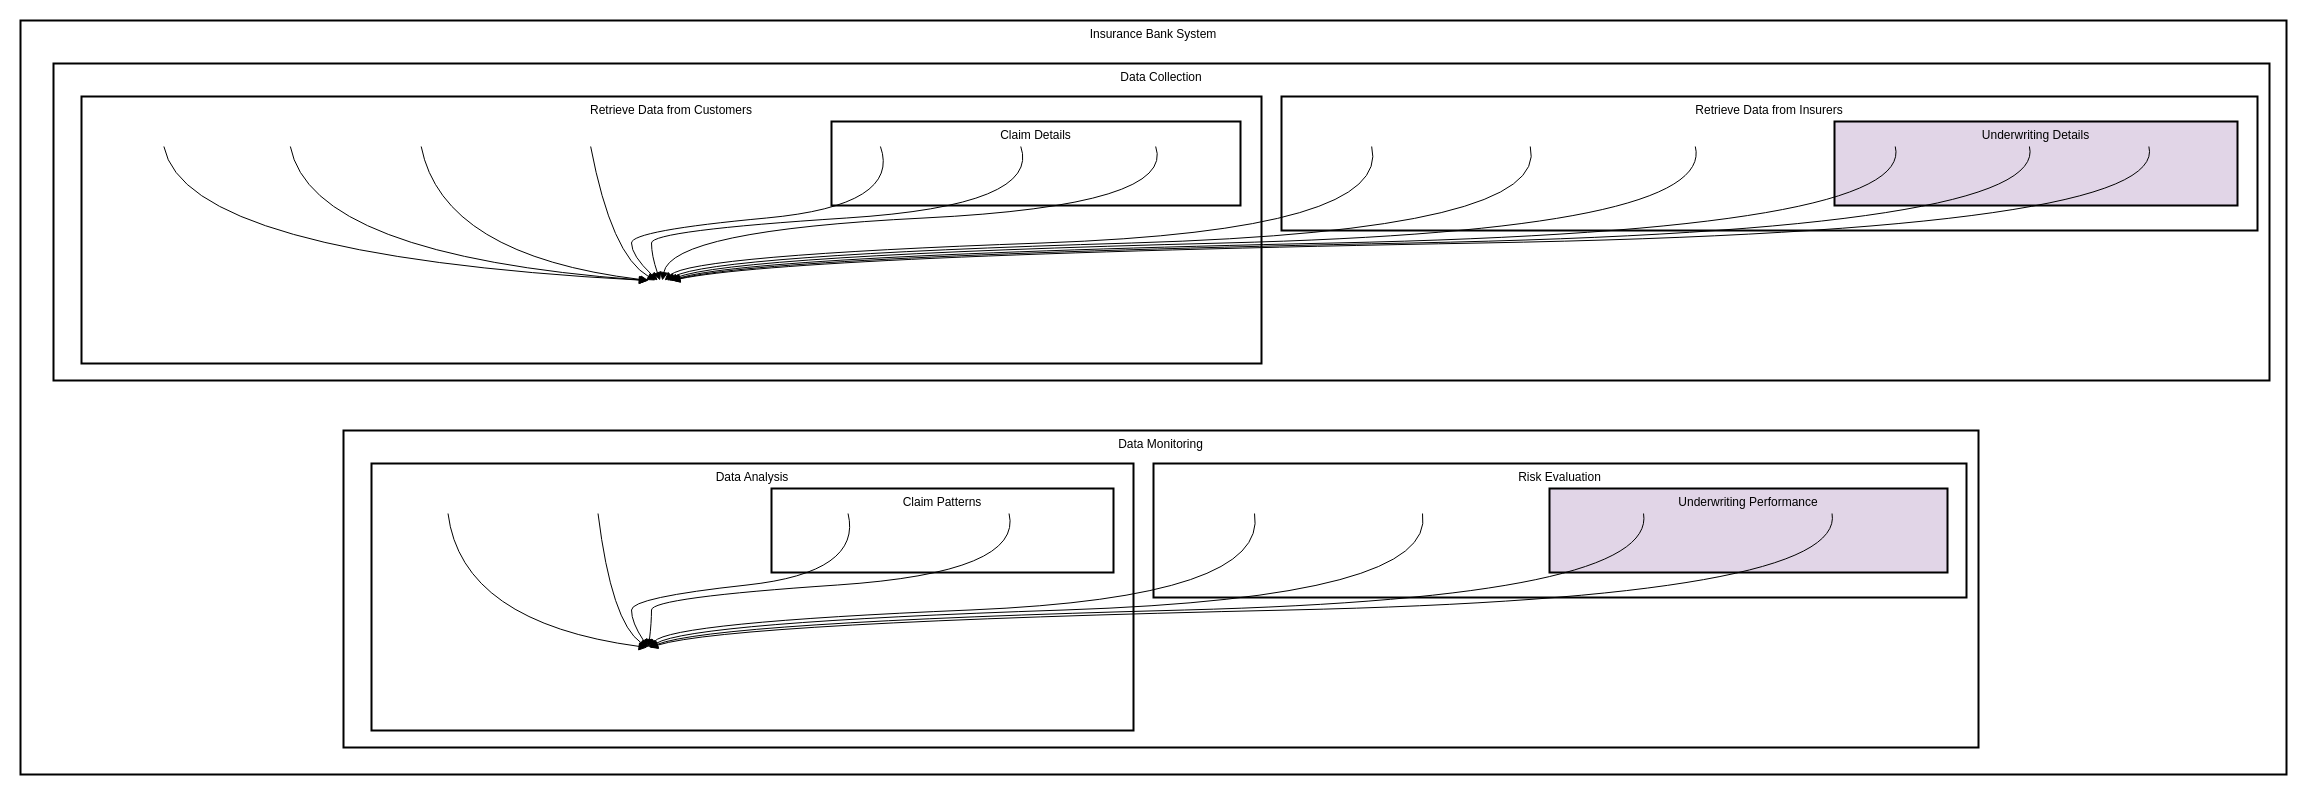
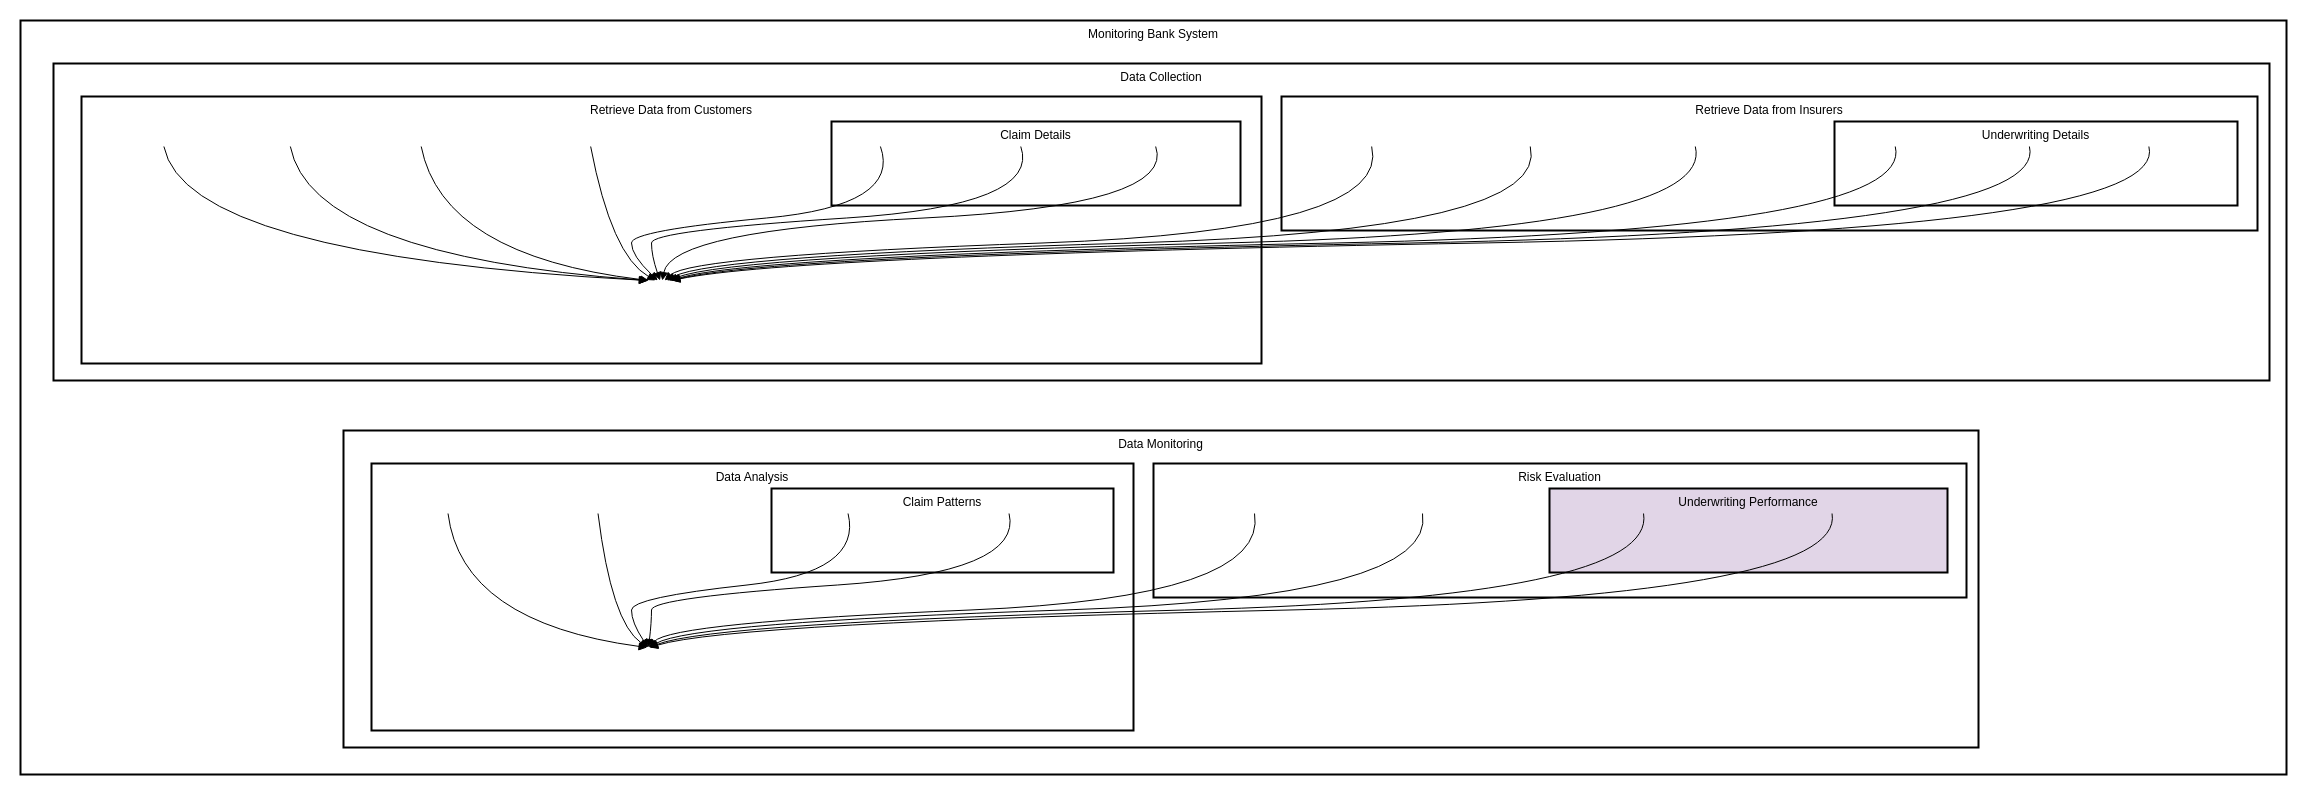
node "Insurance Bank System": label "Insurance Bank System" -> "Monitoring Bank System"
node "Underwriting Details": fillcolor #e1d5e7 -> #ffffff
